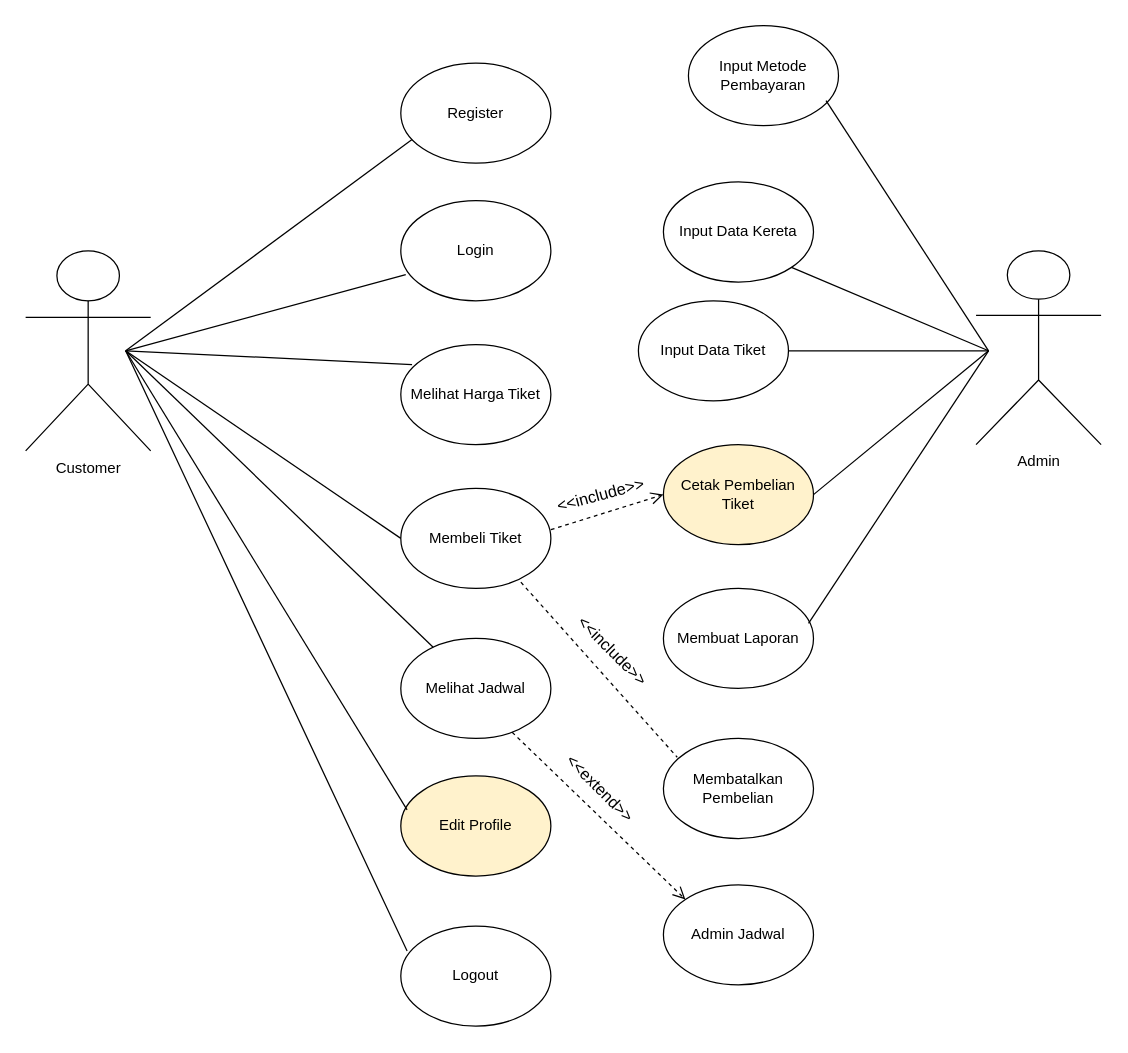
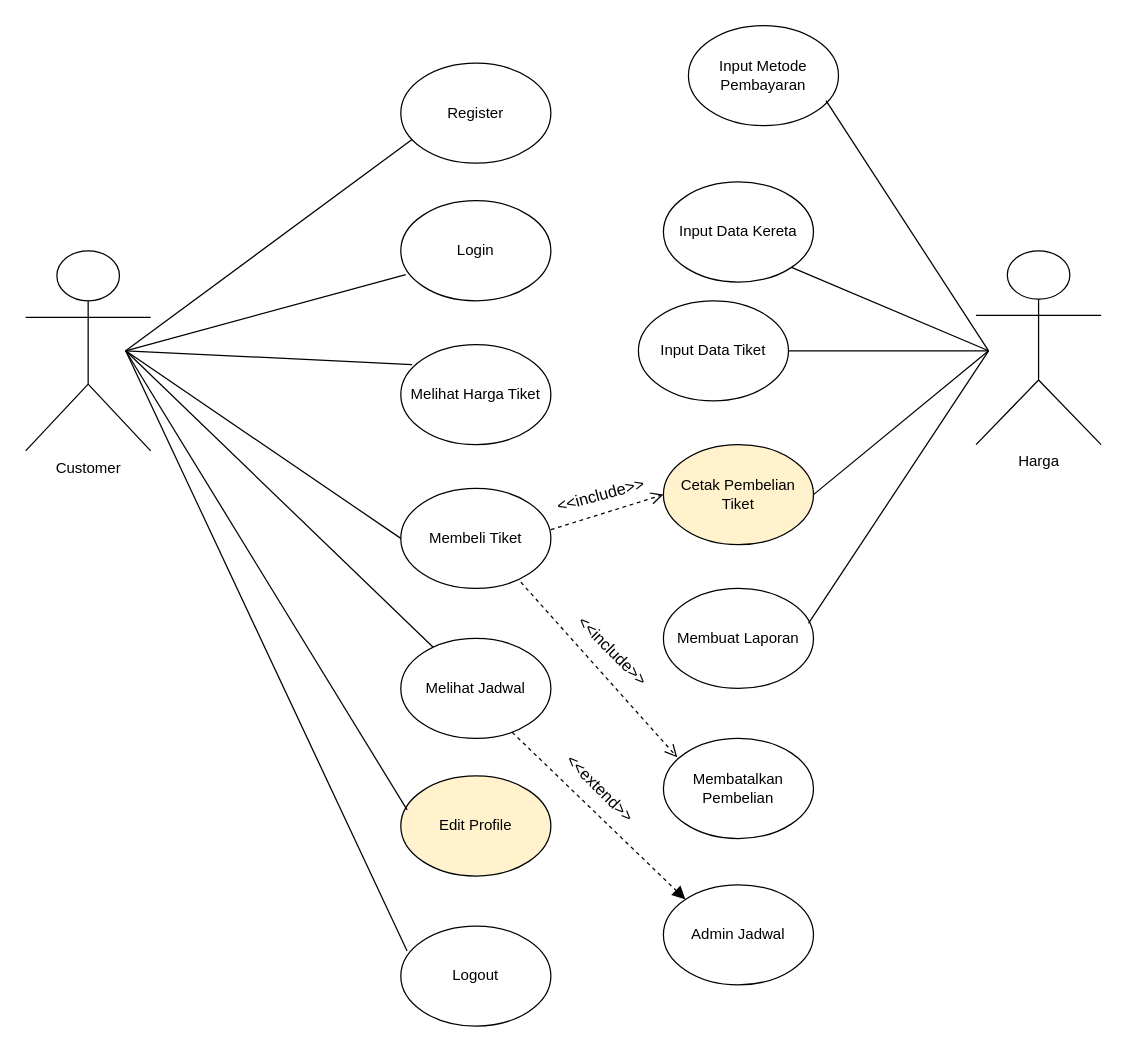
node "Admin": label "Admin" -> "Harga"
edge "Membeli Tiket" -- "Membatalkan Pembelian": arrowhead none -> open
edge "Melihat Jadwal" -> "Admin Jadwal": arrowhead open -> block
